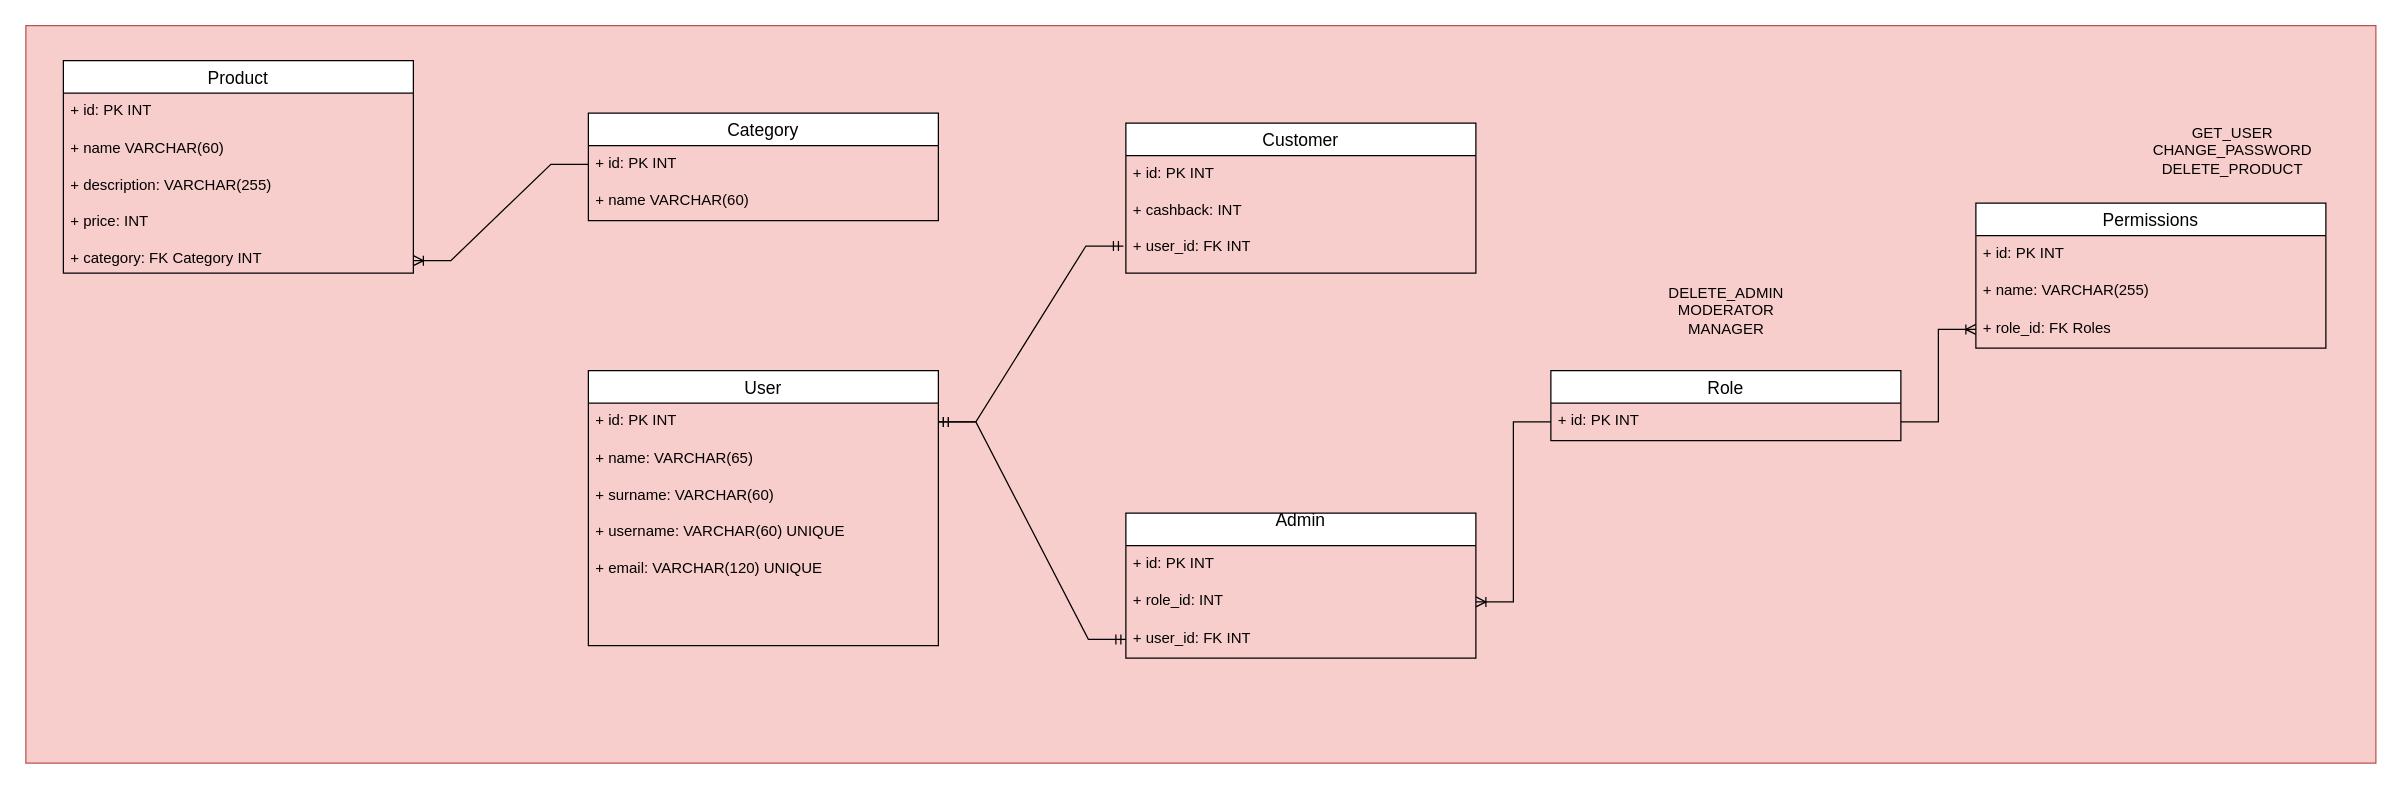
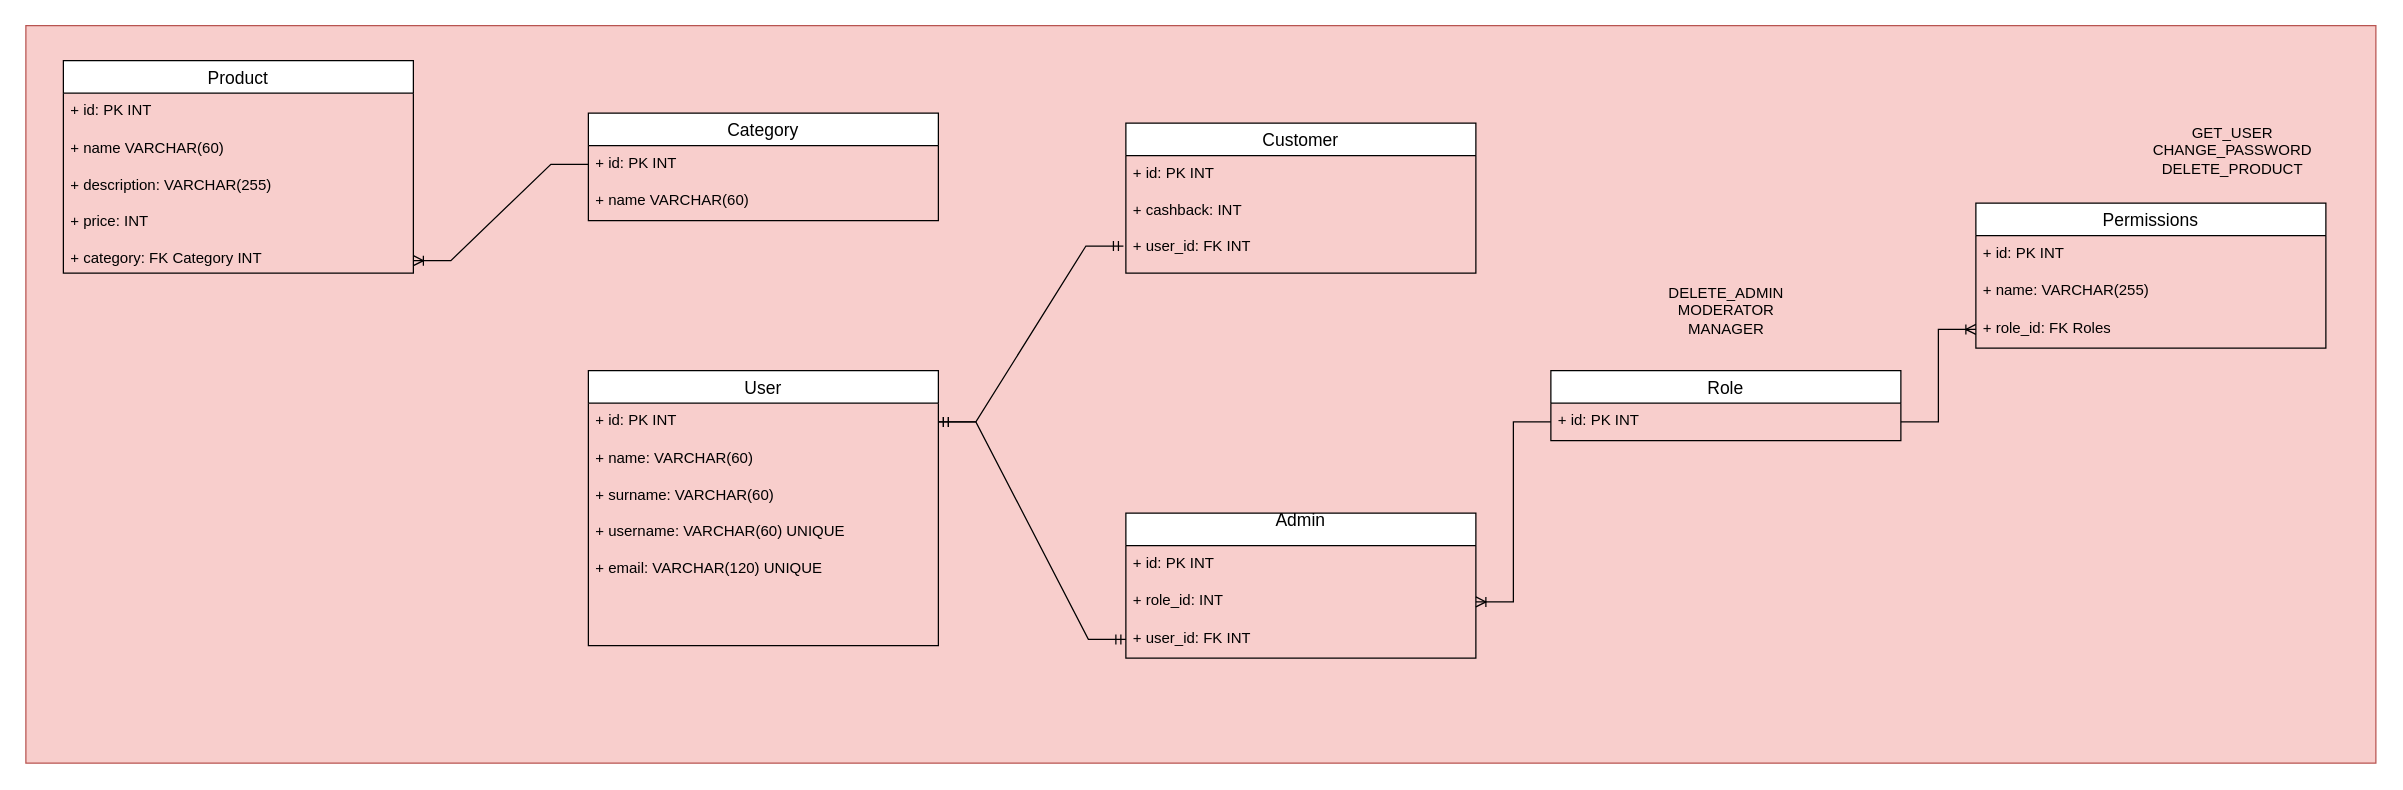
node "+ name: VARCHAR(65)": label "+ name: VARCHAR(65)" -> "+ name: VARCHAR(60)"
